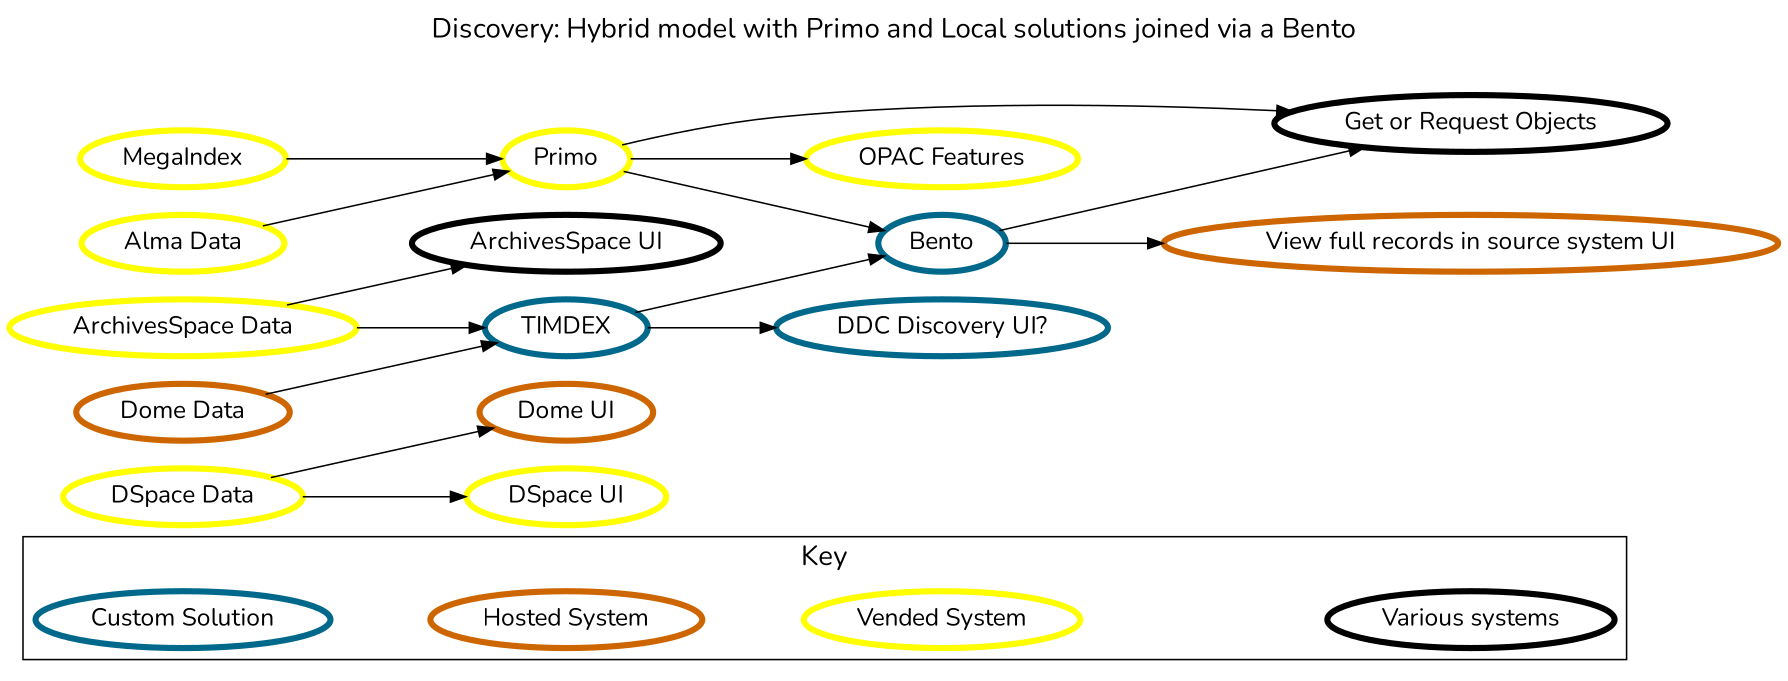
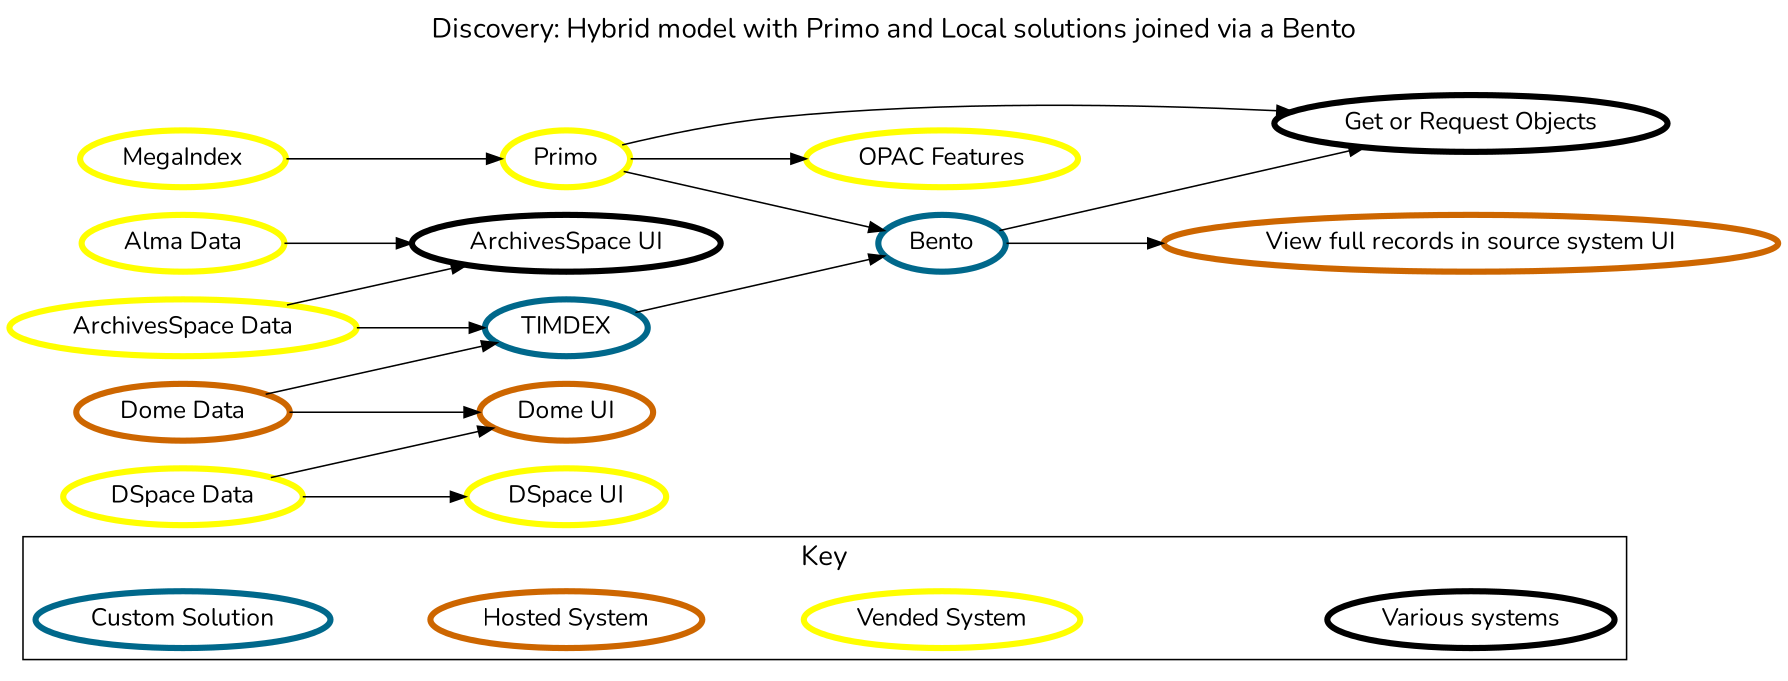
edge "Alma Data" -> "Primo": now "Alma Data" -> "ArchivesSpace UI"
node "DDC Discovery UI?": removed
edge "Dome Data" -> "Dome UI": added
